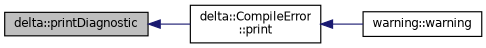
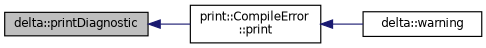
node "delta::CompileError ::print": label "delta::CompileError ::print" -> "print::CompileError ::print"
node "warning::warning": label "warning::warning" -> "delta::warning"
